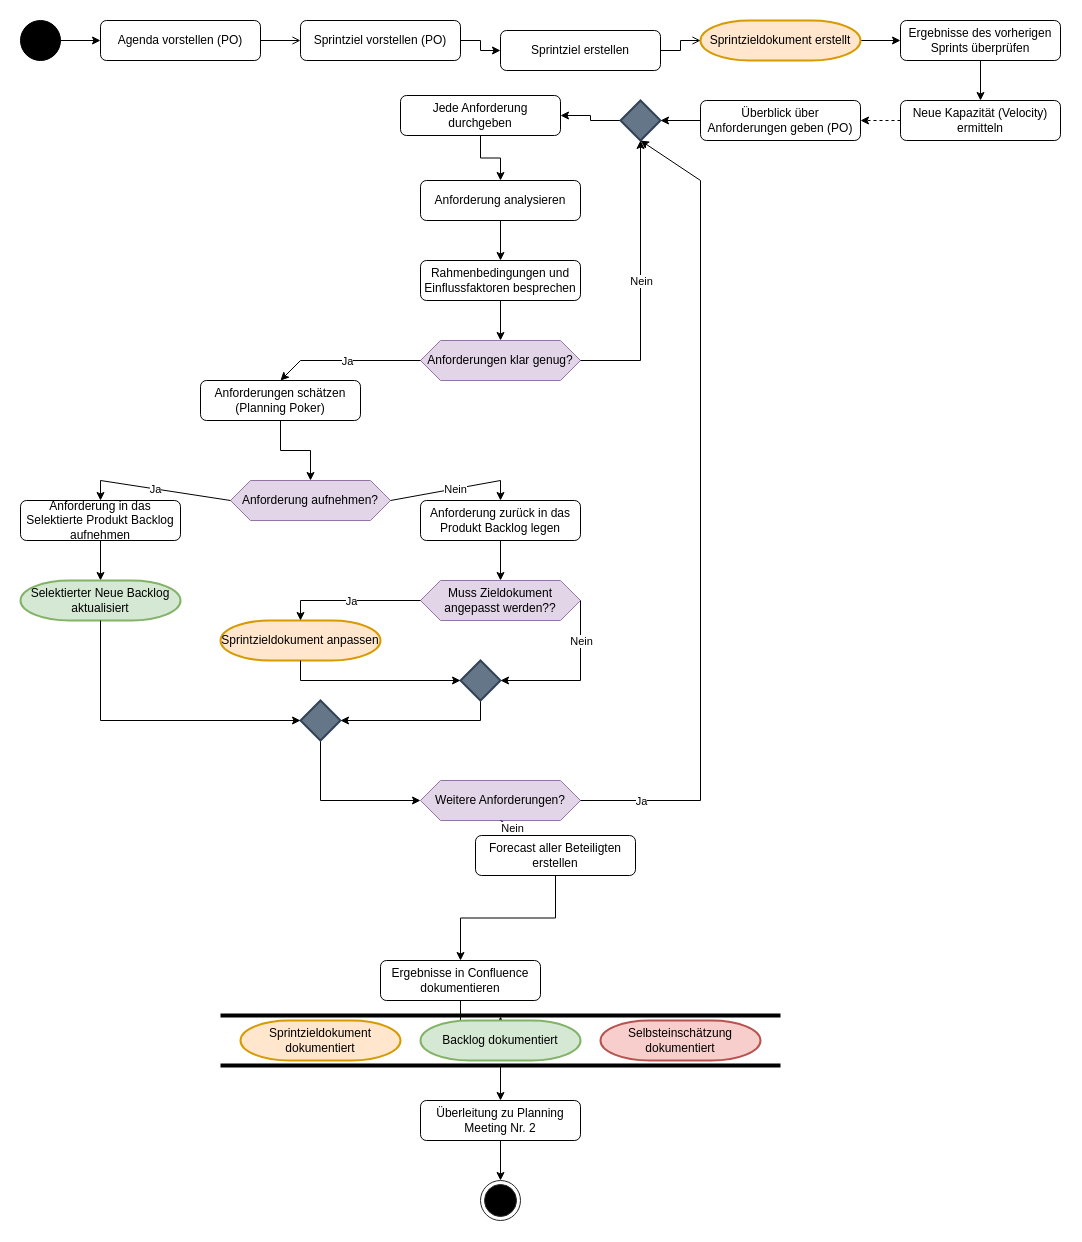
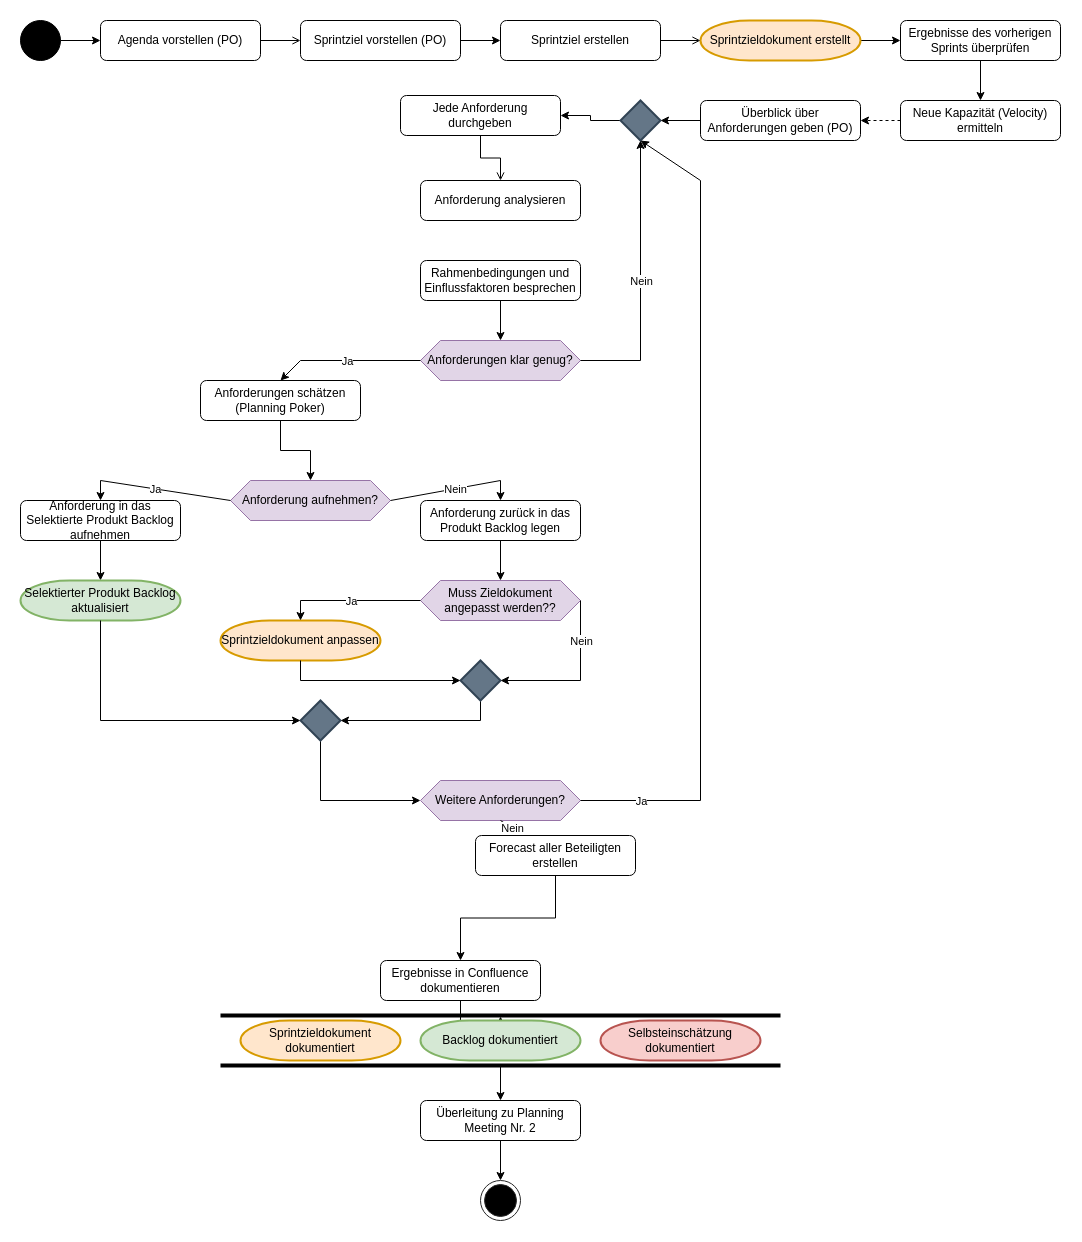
node "Sprintziel erstellen": moved (581, 51) -> (581, 41)
edge "Jede Anforderung durchgeben" -> "Anforderung analysieren": arrowhead classic -> open
edge "Anforderung analysieren" -> "Rahmenbedingungen und Einflussfaktoren besprechen": removed
node "Selektierter Neue Backlog aktualisiert": label "Selektierter Neue Backlog aktualisiert" -> "Selektierter Produkt Backlog aktualisiert"
